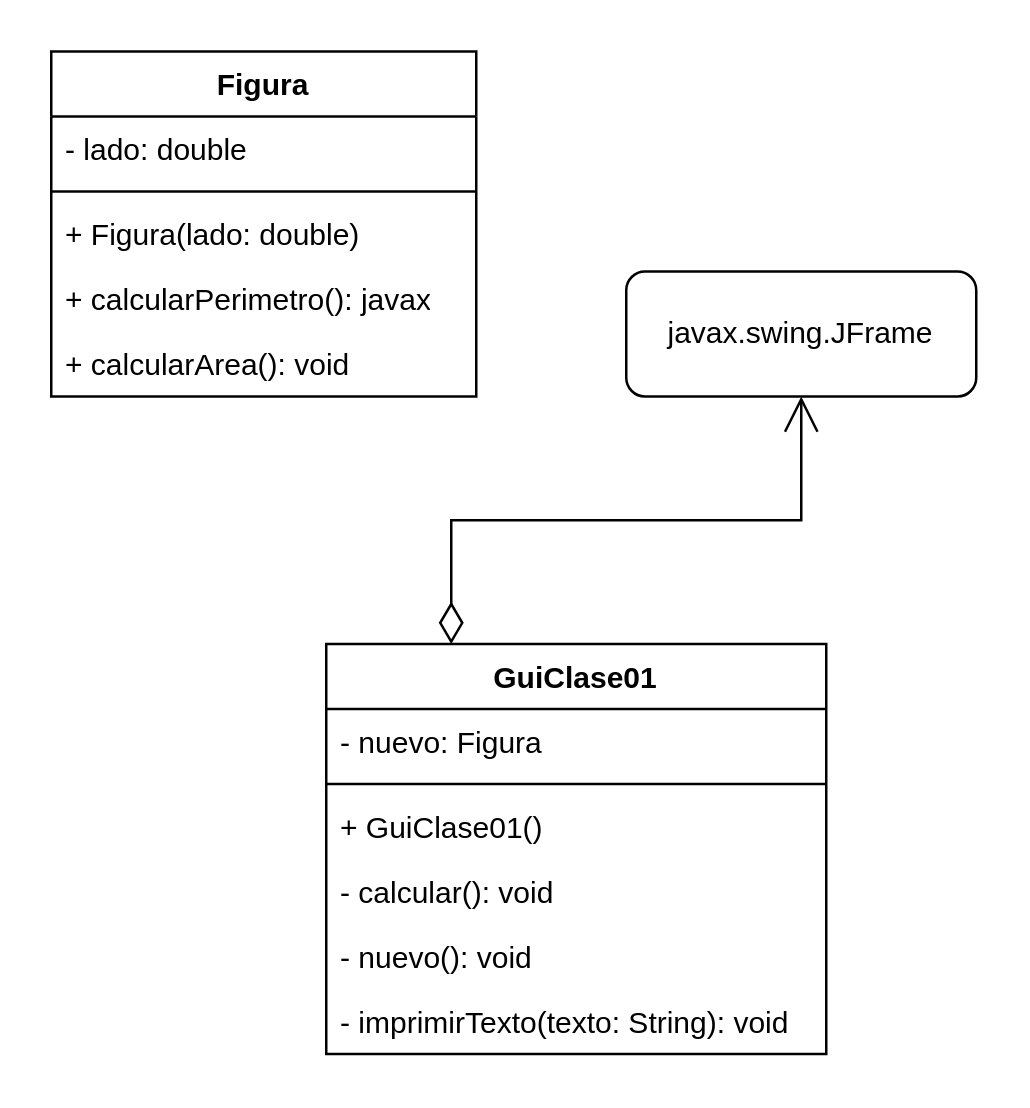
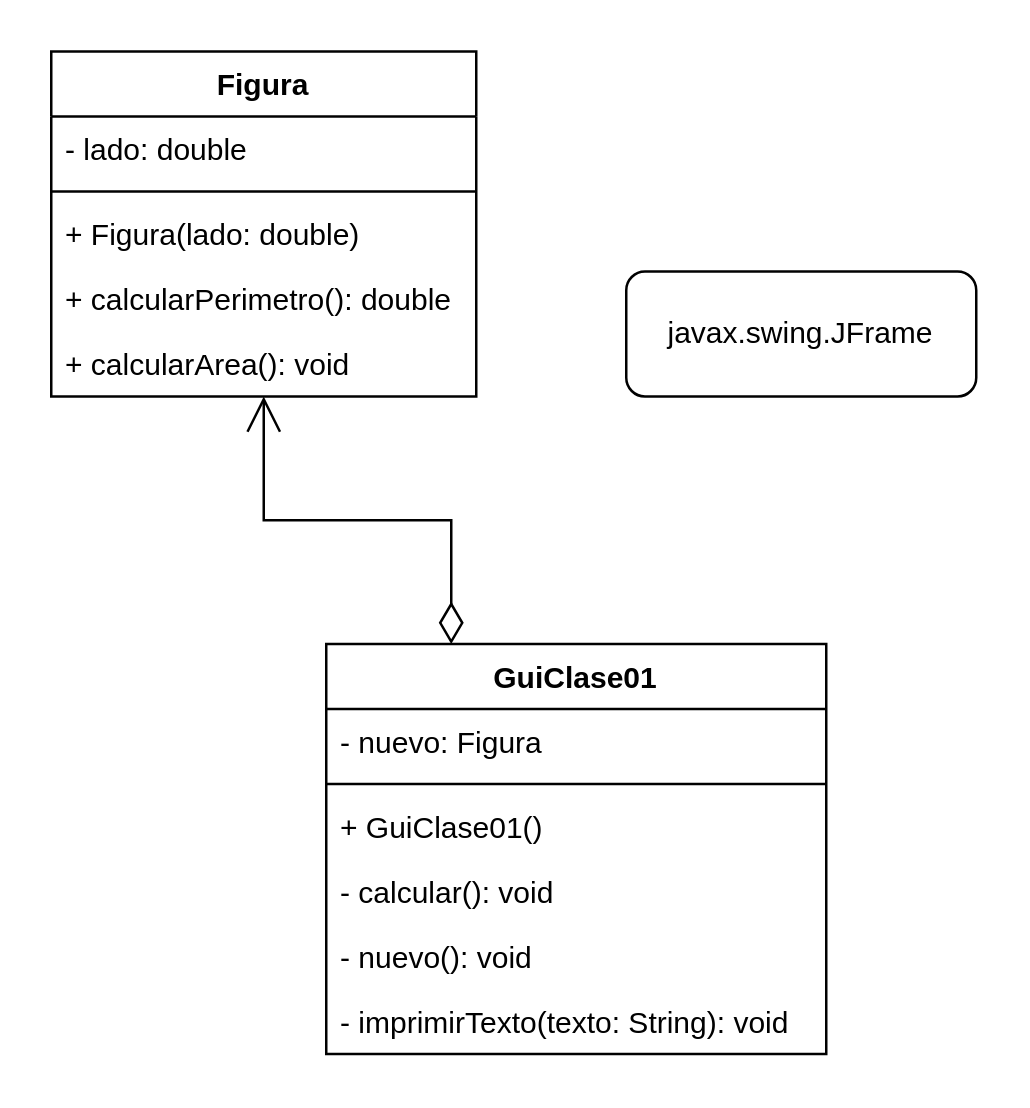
node "+ calcularPerimetro(): javax": label "+ calcularPerimetro(): javax" -> "+ calcularPerimetro(): double"
edge "javax.swing.JFrame" -- "GuiClase01": now "Figura" -- "GuiClase01"
